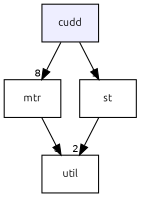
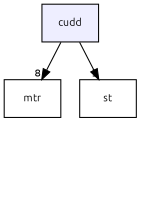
node "util": removed
